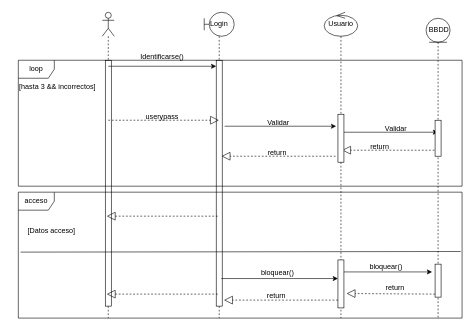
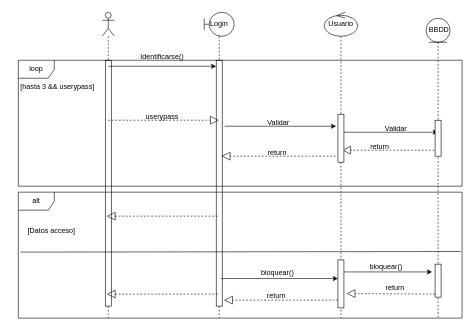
node "[hasta 3 && incorrectos]": label "[hasta 3 && incorrectos]" -> "[hasta 3 && userypass]"
node "acceso": label "acceso" -> "alt"
